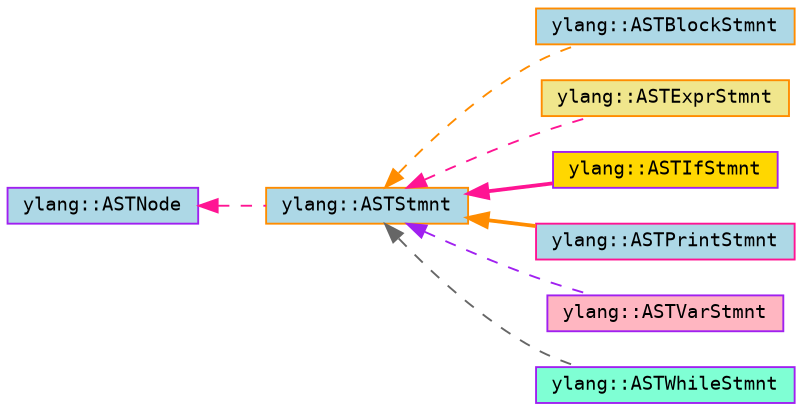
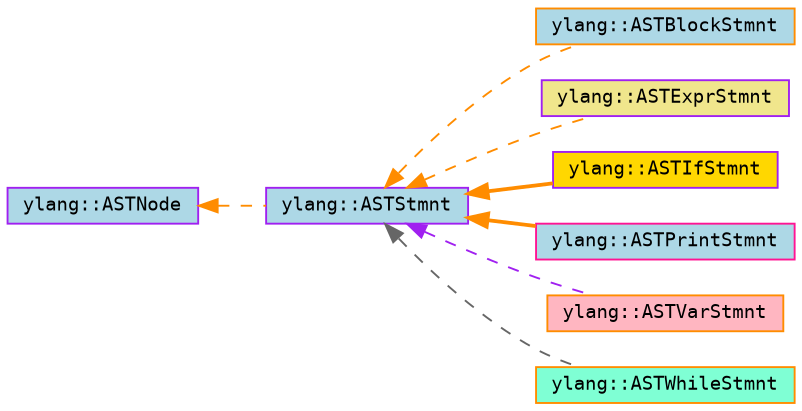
node "ylang::ASTExprStmnt": color darkorange -> purple
edge "ylang::ASTExprStmnt" -> "ylang::ASTStmnt": color deeppink -> darkorange
edge "ylang::ASTIfStmnt" -> "ylang::ASTStmnt": color deeppink -> darkorange
edge "ylang::ASTStmnt" -> "ylang::ASTNode": color deeppink -> darkorange
node "ylang::ASTStmnt": color darkorange -> purple
node "ylang::ASTVarStmnt": color purple -> darkorange
node "ylang::ASTWhileStmnt": color purple -> darkorange
